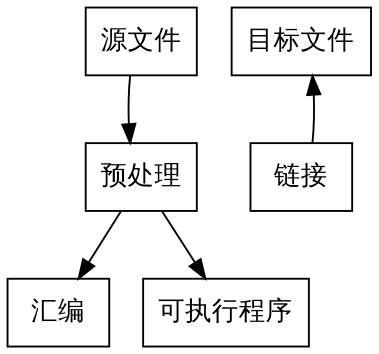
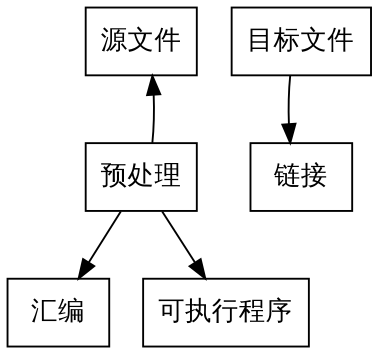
edge "源文件" -> "预处理": reversed
edge "链接" -> "目标文件": reversed
